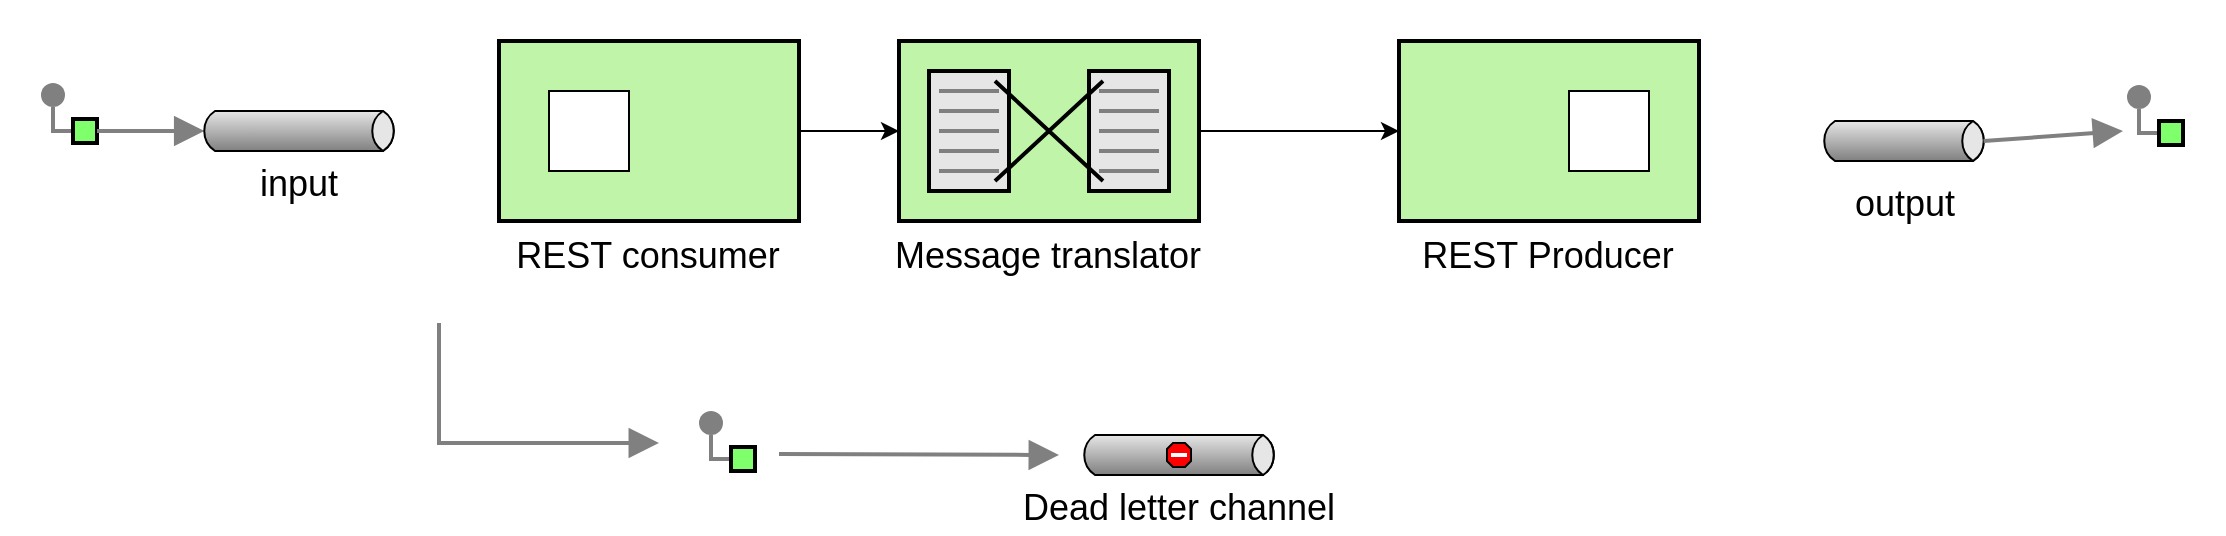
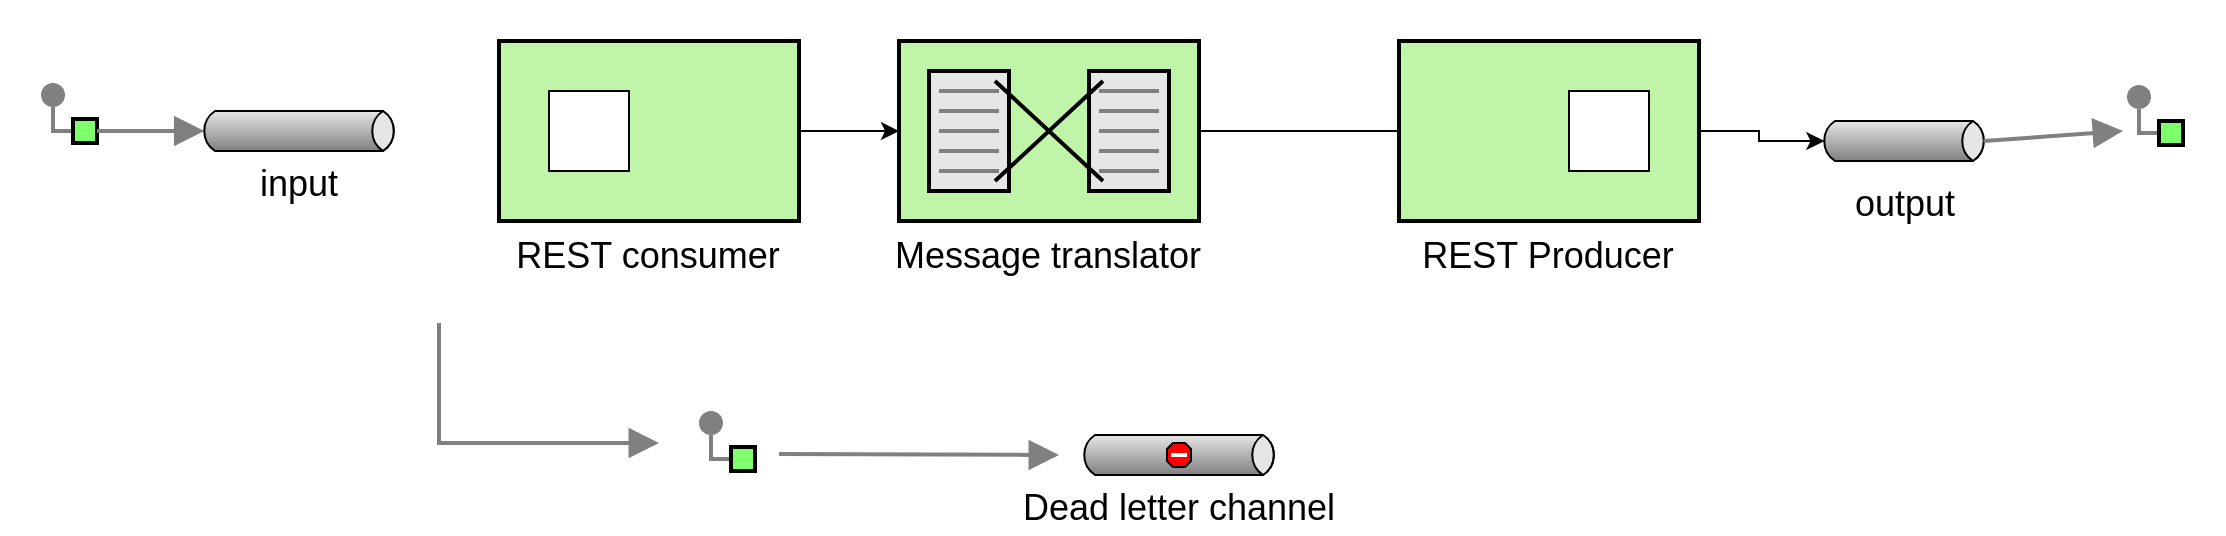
edge "Message translator" -> "REST Producer": arrowhead classic -> none
edge "REST Producer" -> "output": added
